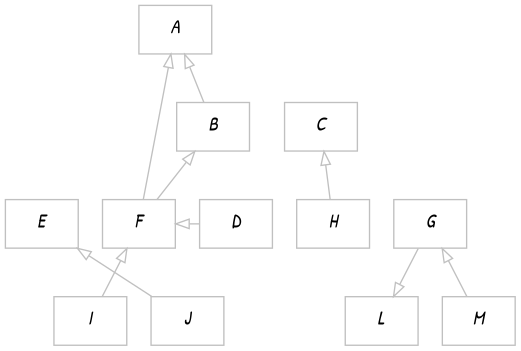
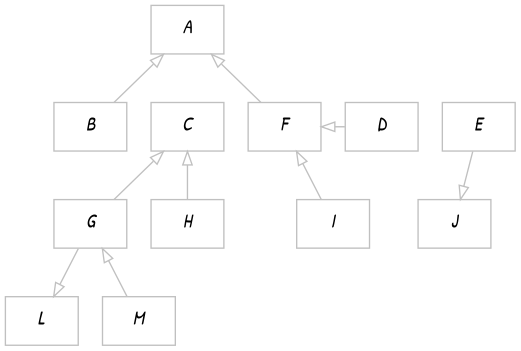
edge "G" -> "C": added
edge "F" -> "B": removed
edge "J" -> "E": reversed
